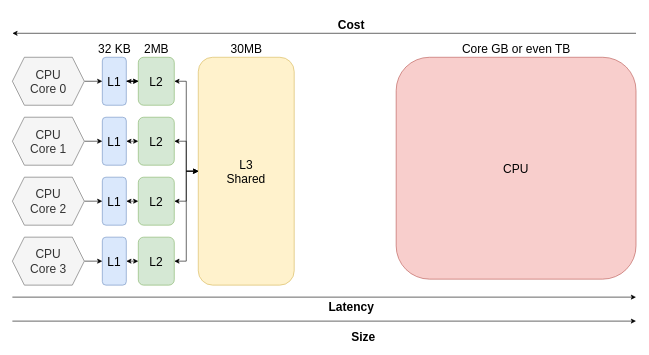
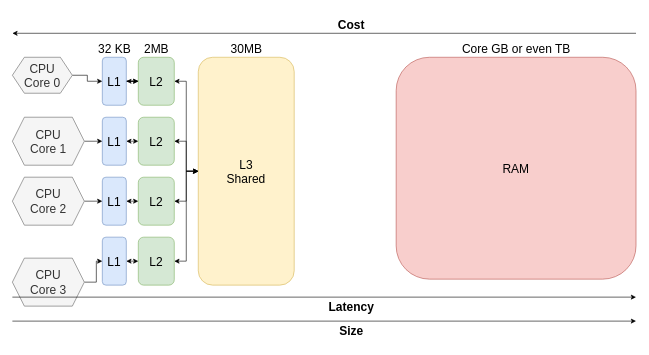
node "CPU Core 0": size 72x48 -> 60x36
node "CPU": label "CPU" -> "RAM"
node "CPU Core 3": moved (48, 261) -> (48, 282)
node "Size": moved (363, 336) -> (351, 330)
